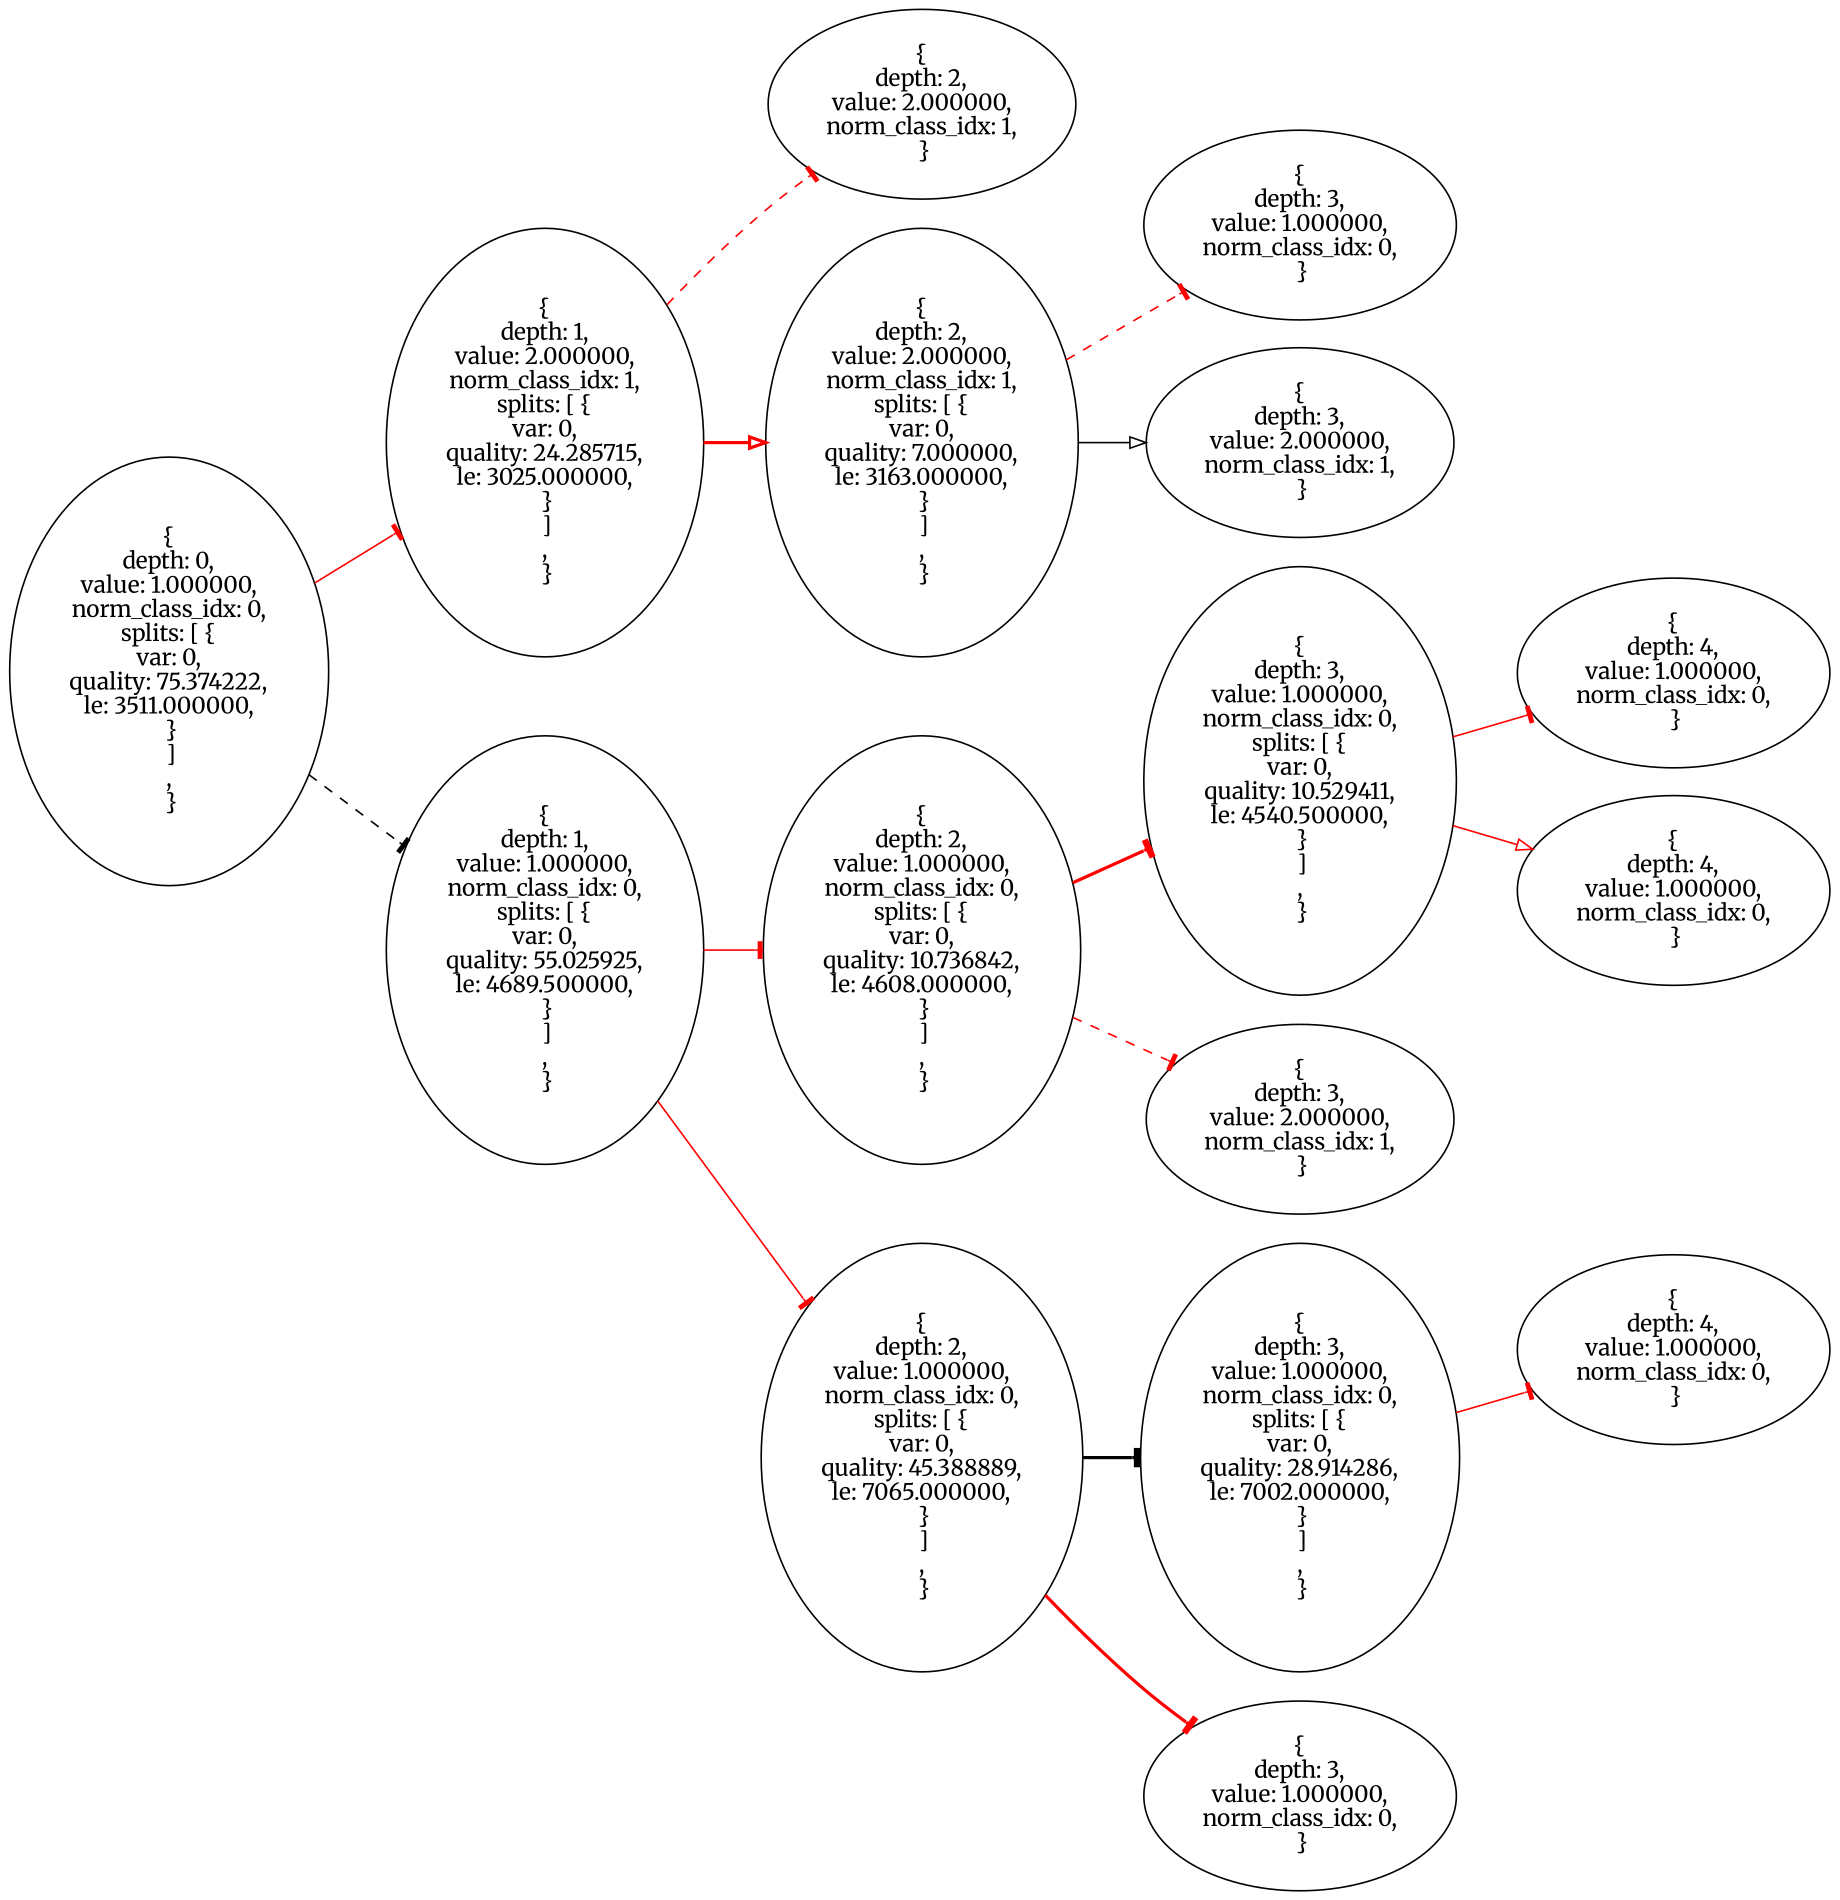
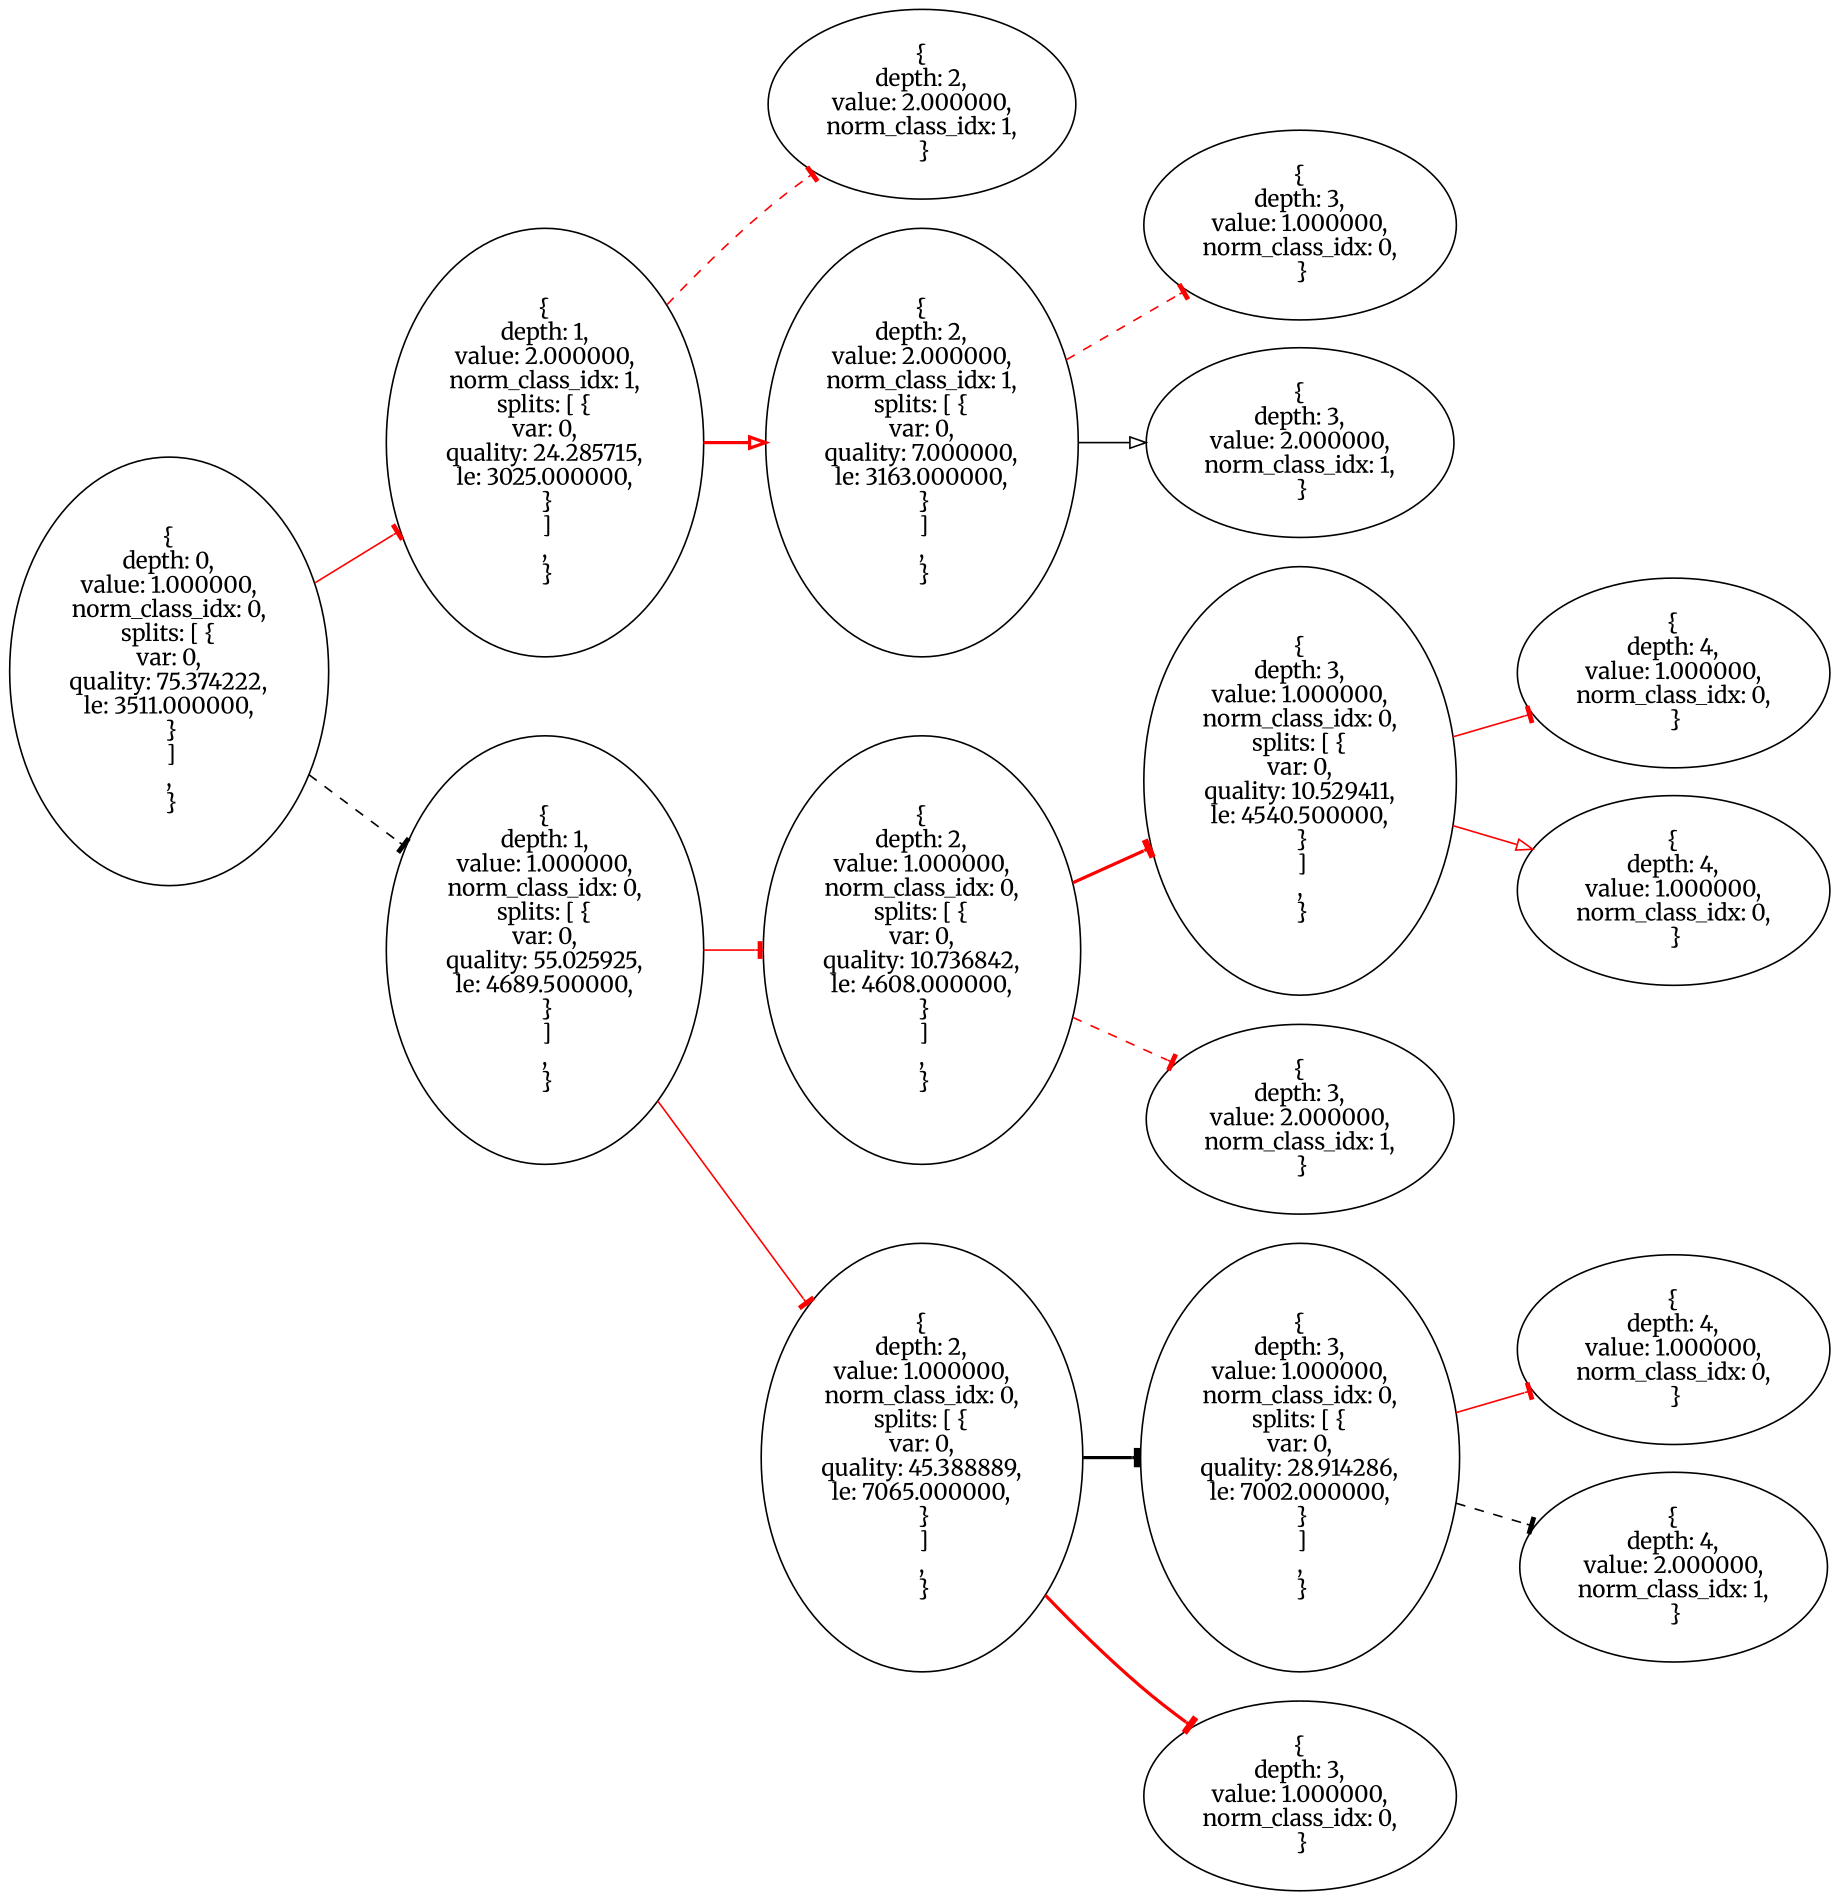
node "{ depth: 4, value: 2.000000, norm_class_idx: 1, }": added
